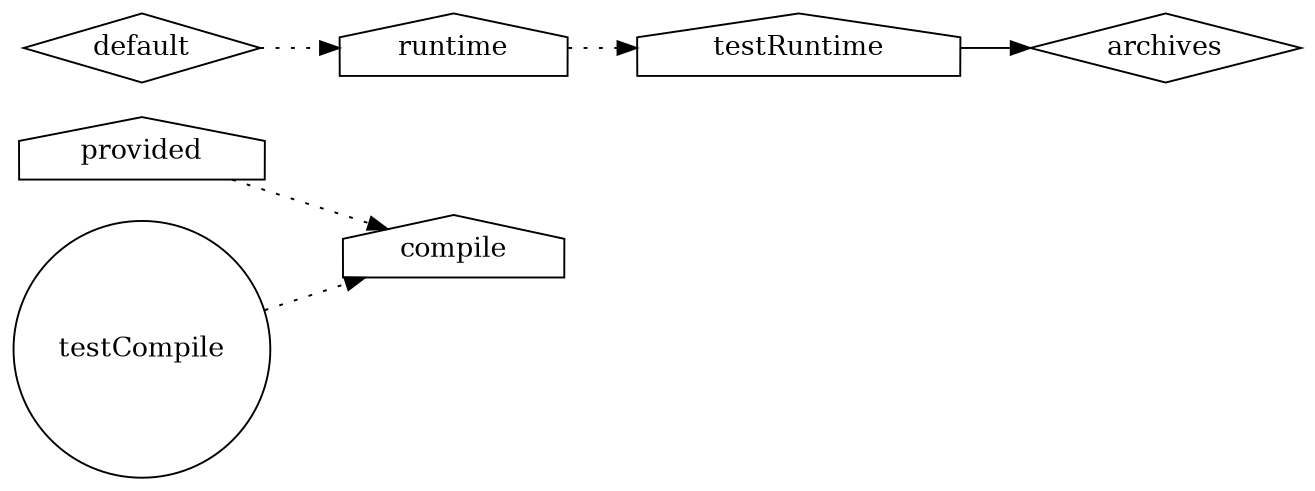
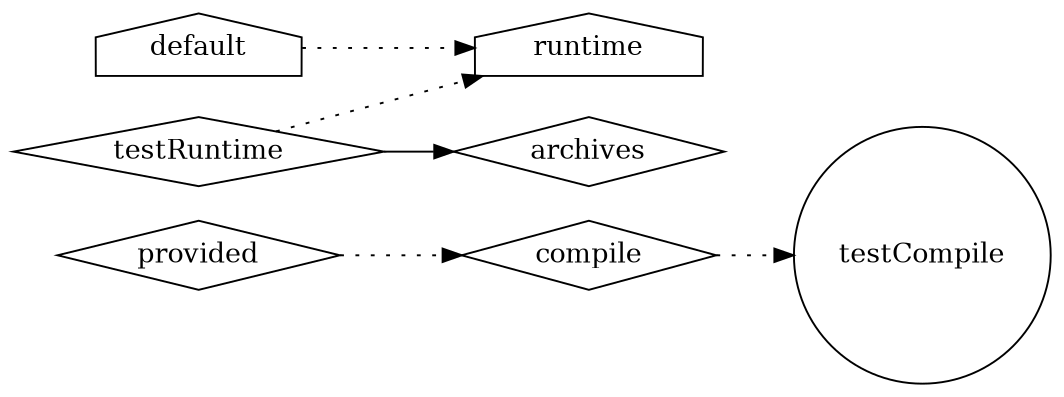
node "default": shape diamond -> house
edge "runtime" -> "testRuntime": reversed
node "testRuntime": shape house -> diamond
node "provided": shape house -> diamond
node "compile": shape house -> diamond
edge "testCompile" -> "compile": reversed
